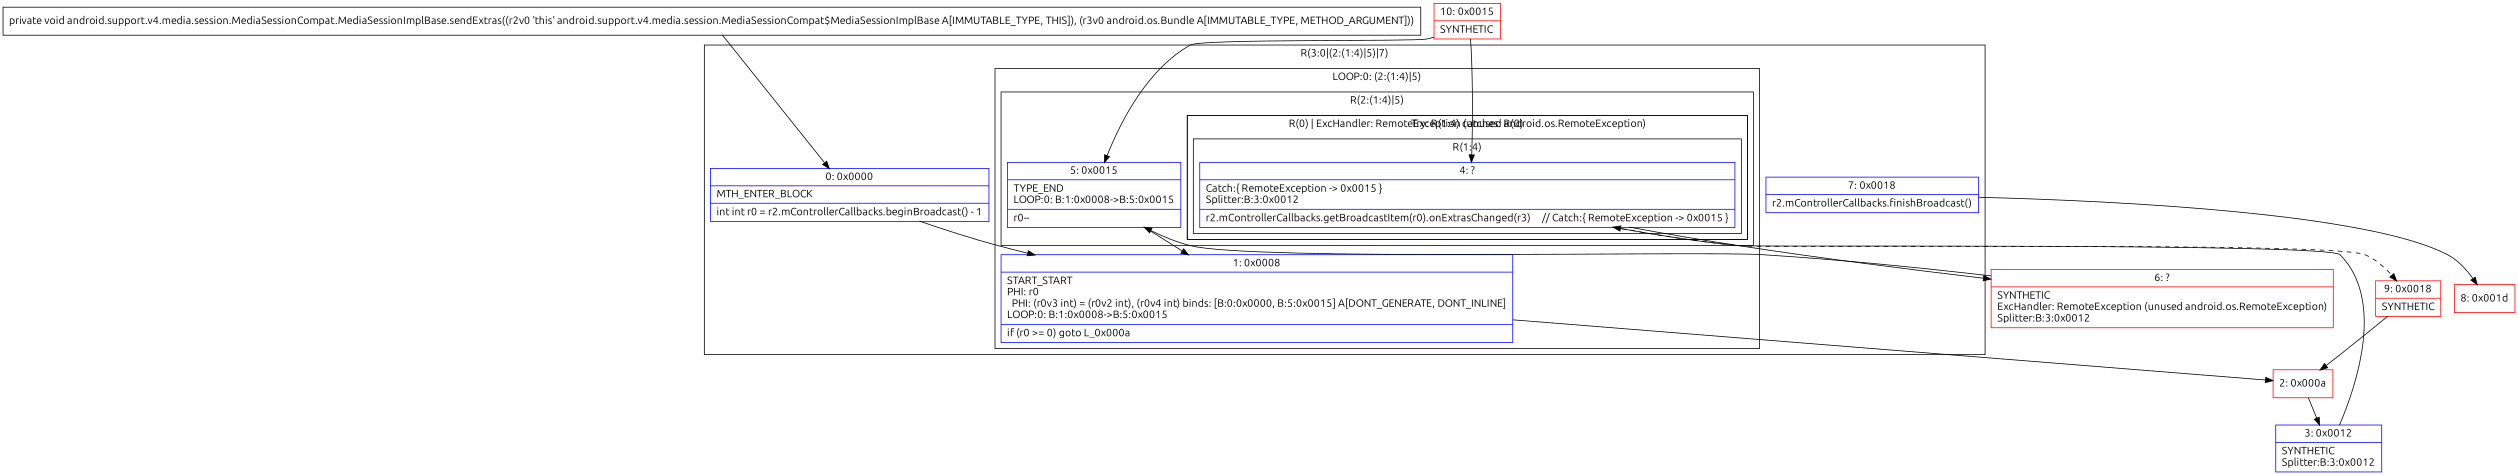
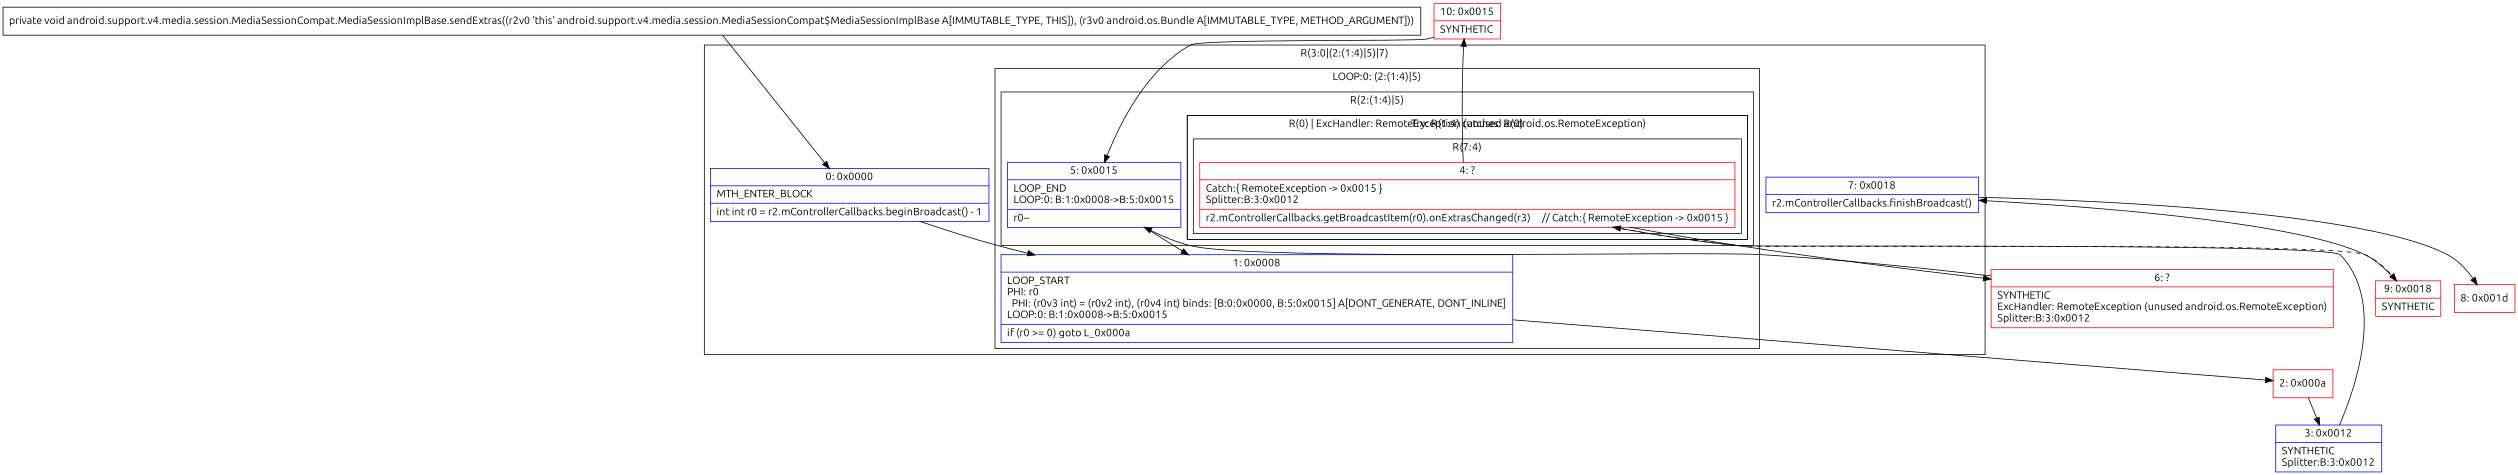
edge "10: 0x0015" -> "4: ?": reversed
cluster "R(1:4)": label "R(1:4)" -> "R(7:4)"
node "5: 0x0015": text "TYPE_END" -> "LOOP_END"
node "4: ?": color blue -> red
node "1: 0x0008": text "START_START" -> "LOOP_START"
edge "9: 0x0018" -> "2: 0x000a": now "9: 0x0018" -> "7: 0x0018"
